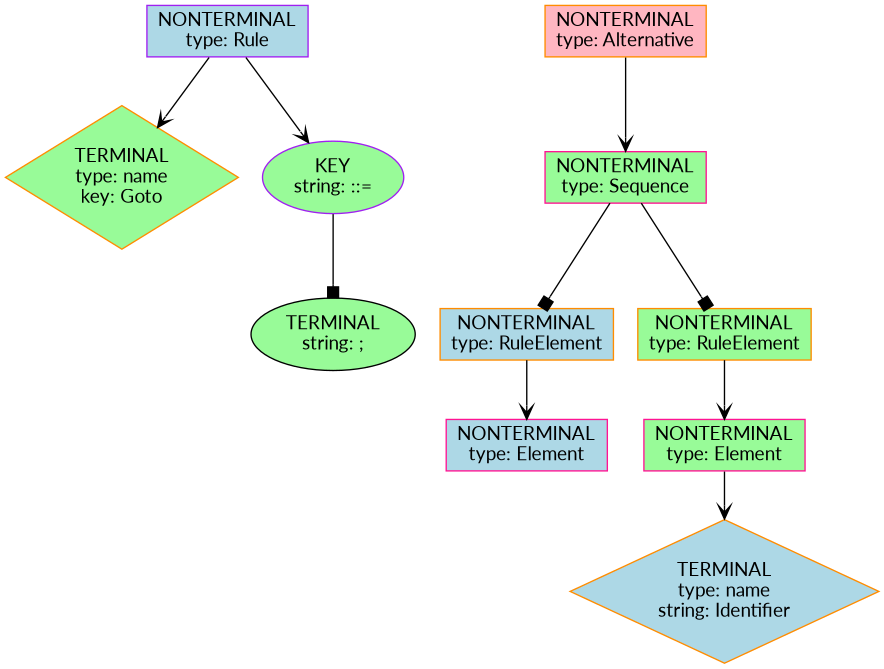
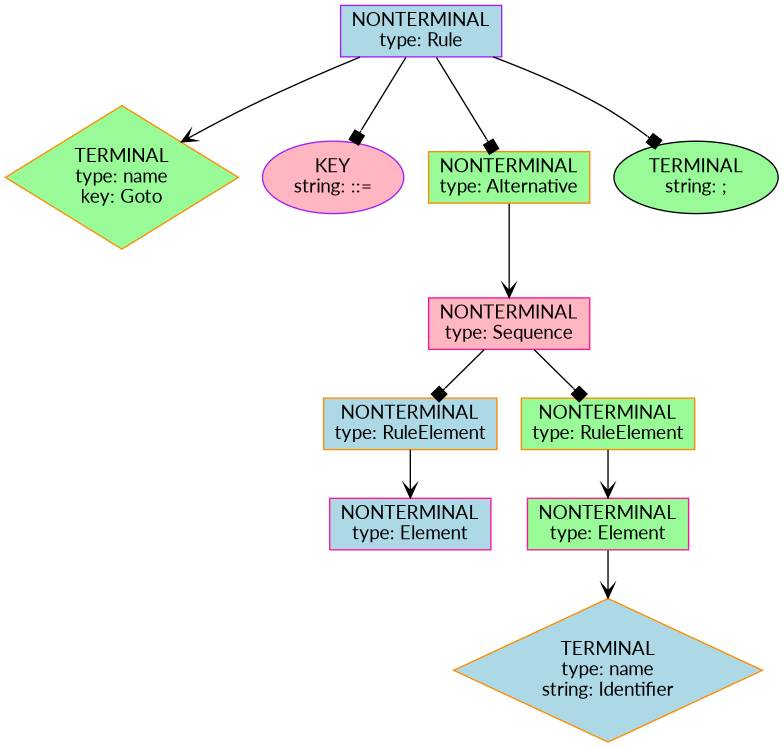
node "NONTERMINAL type: Alternative": fillcolor lightpink -> palegreen
edge "NONTERMINAL type: Rule" -> "KEY string: ::=": arrowhead vee -> box
edge "NONTERMINAL type: Rule" -> "NONTERMINAL type: Alternative": added
node "KEY string: ::=": fillcolor palegreen -> lightpink
node "NONTERMINAL type: Sequence": fillcolor palegreen -> lightpink
edge "KEY string: ::=" -> "TERMINAL string: ;": now "NONTERMINAL type: Rule" -> "TERMINAL string: ;"
